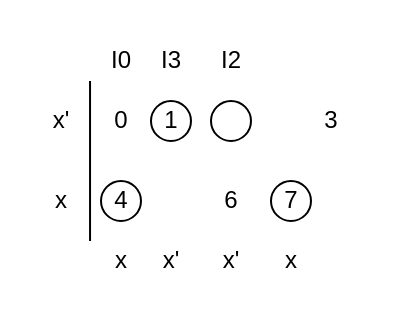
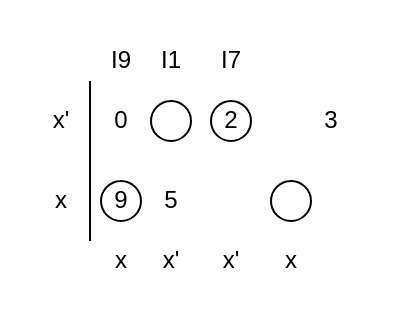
node "I0": label "I0" -> "I9"
node "I3": label "I3" -> "I1"
node "I2": label "I2" -> "I7"
node "1": removed
node "2": added
node "4": label "4" -> "9"
node "5": added
node "6": removed
node "7": removed
